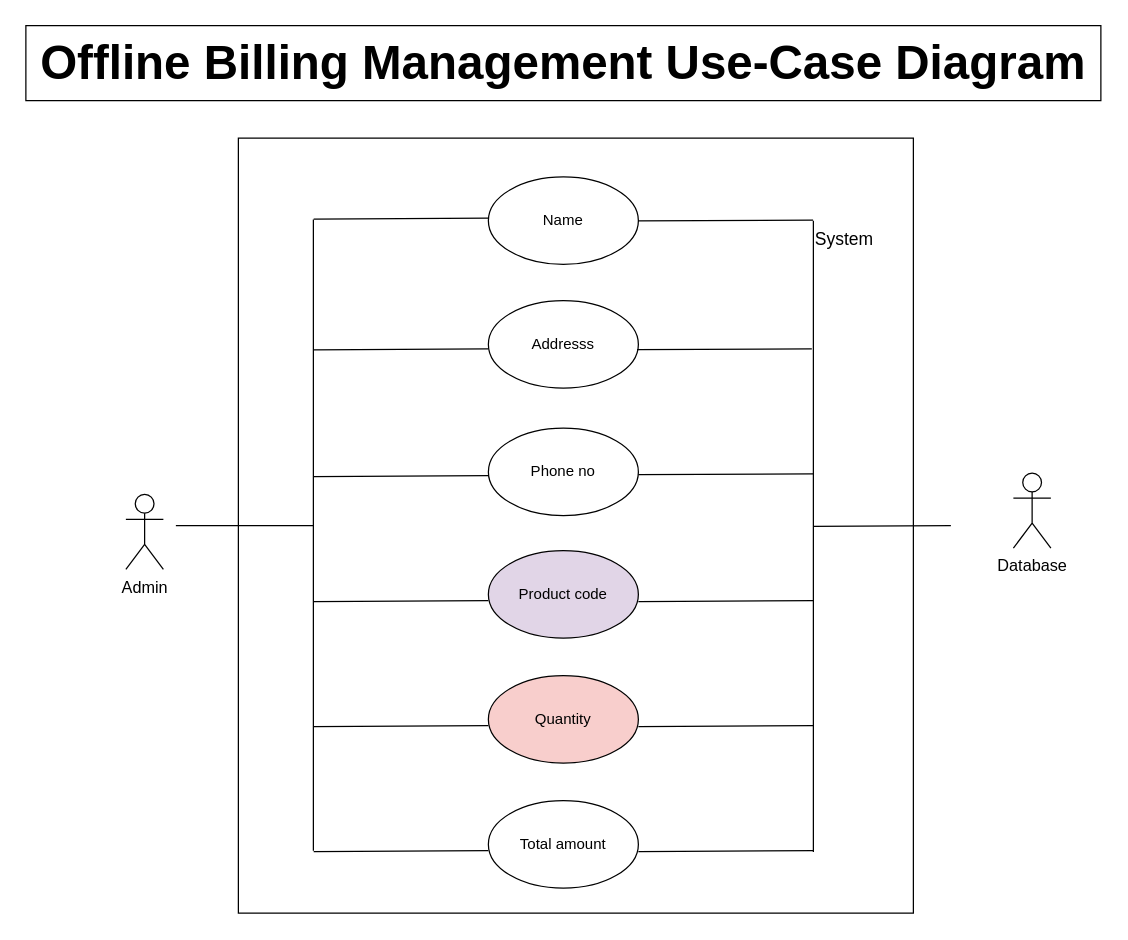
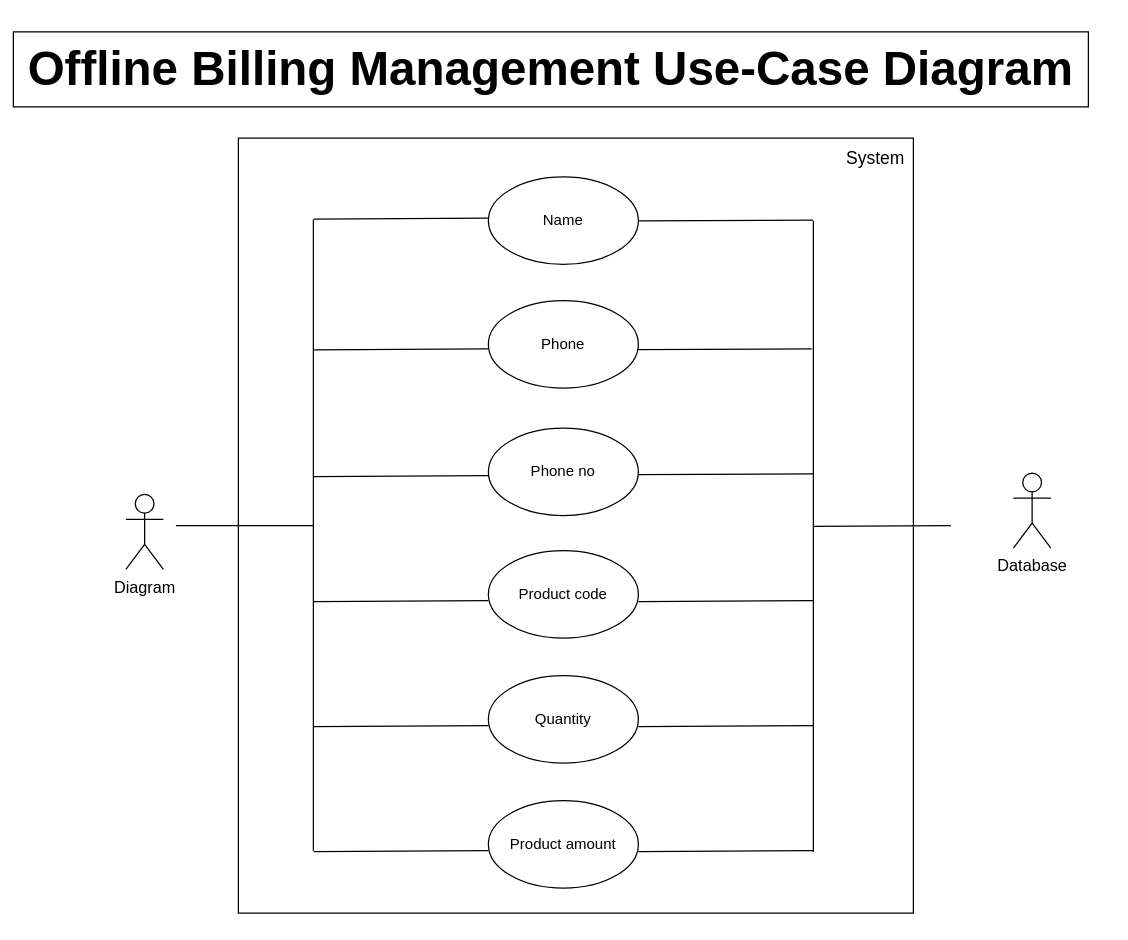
node "Offline Billing Management Use-Case Diagram": moved (563, 63) -> (551, 69)
node "System": moved (844, 239) -> (876, 158)
node "Addresss": label "Addresss" -> "Phone"
node "Admin": label "Admin" -> "Diagram"
node "Product code": fillcolor #e1d5e7 -> #ffffff
node "Quantity": fillcolor #f8cecc -> #ffffff
node "Total amount": label "Total amount" -> "Product amount"
